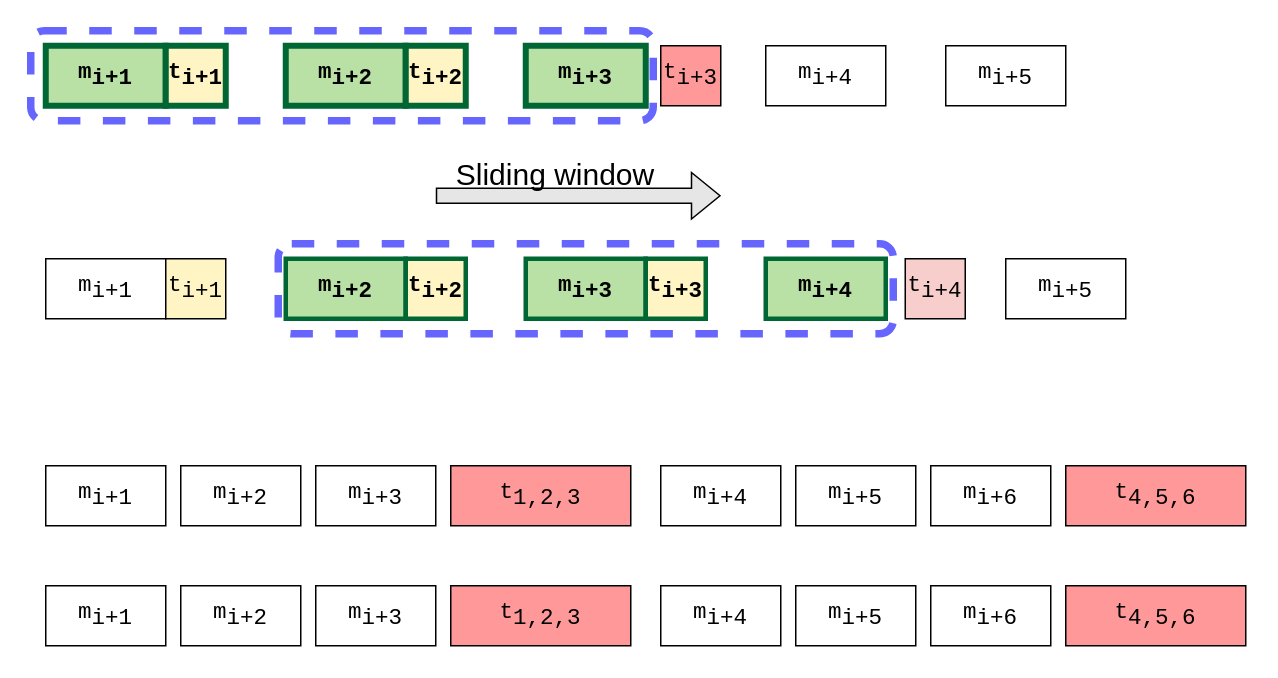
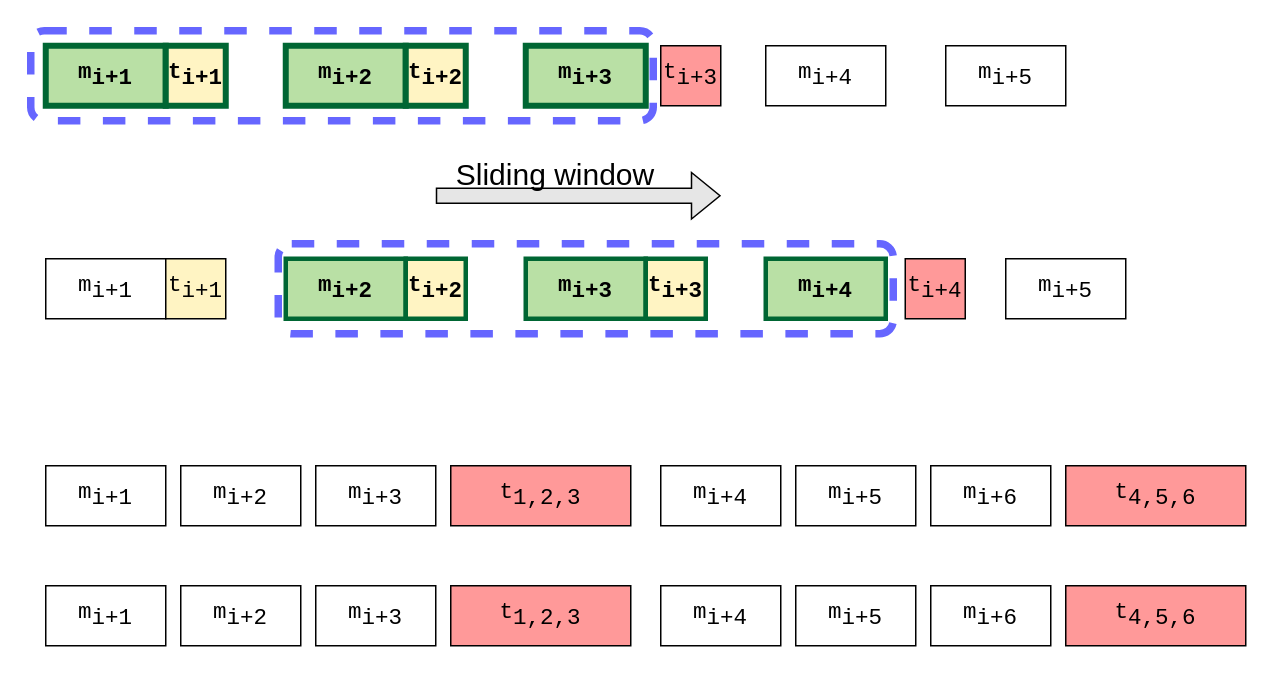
node "ti+4": fillcolor #f8cecc -> #ff9999
